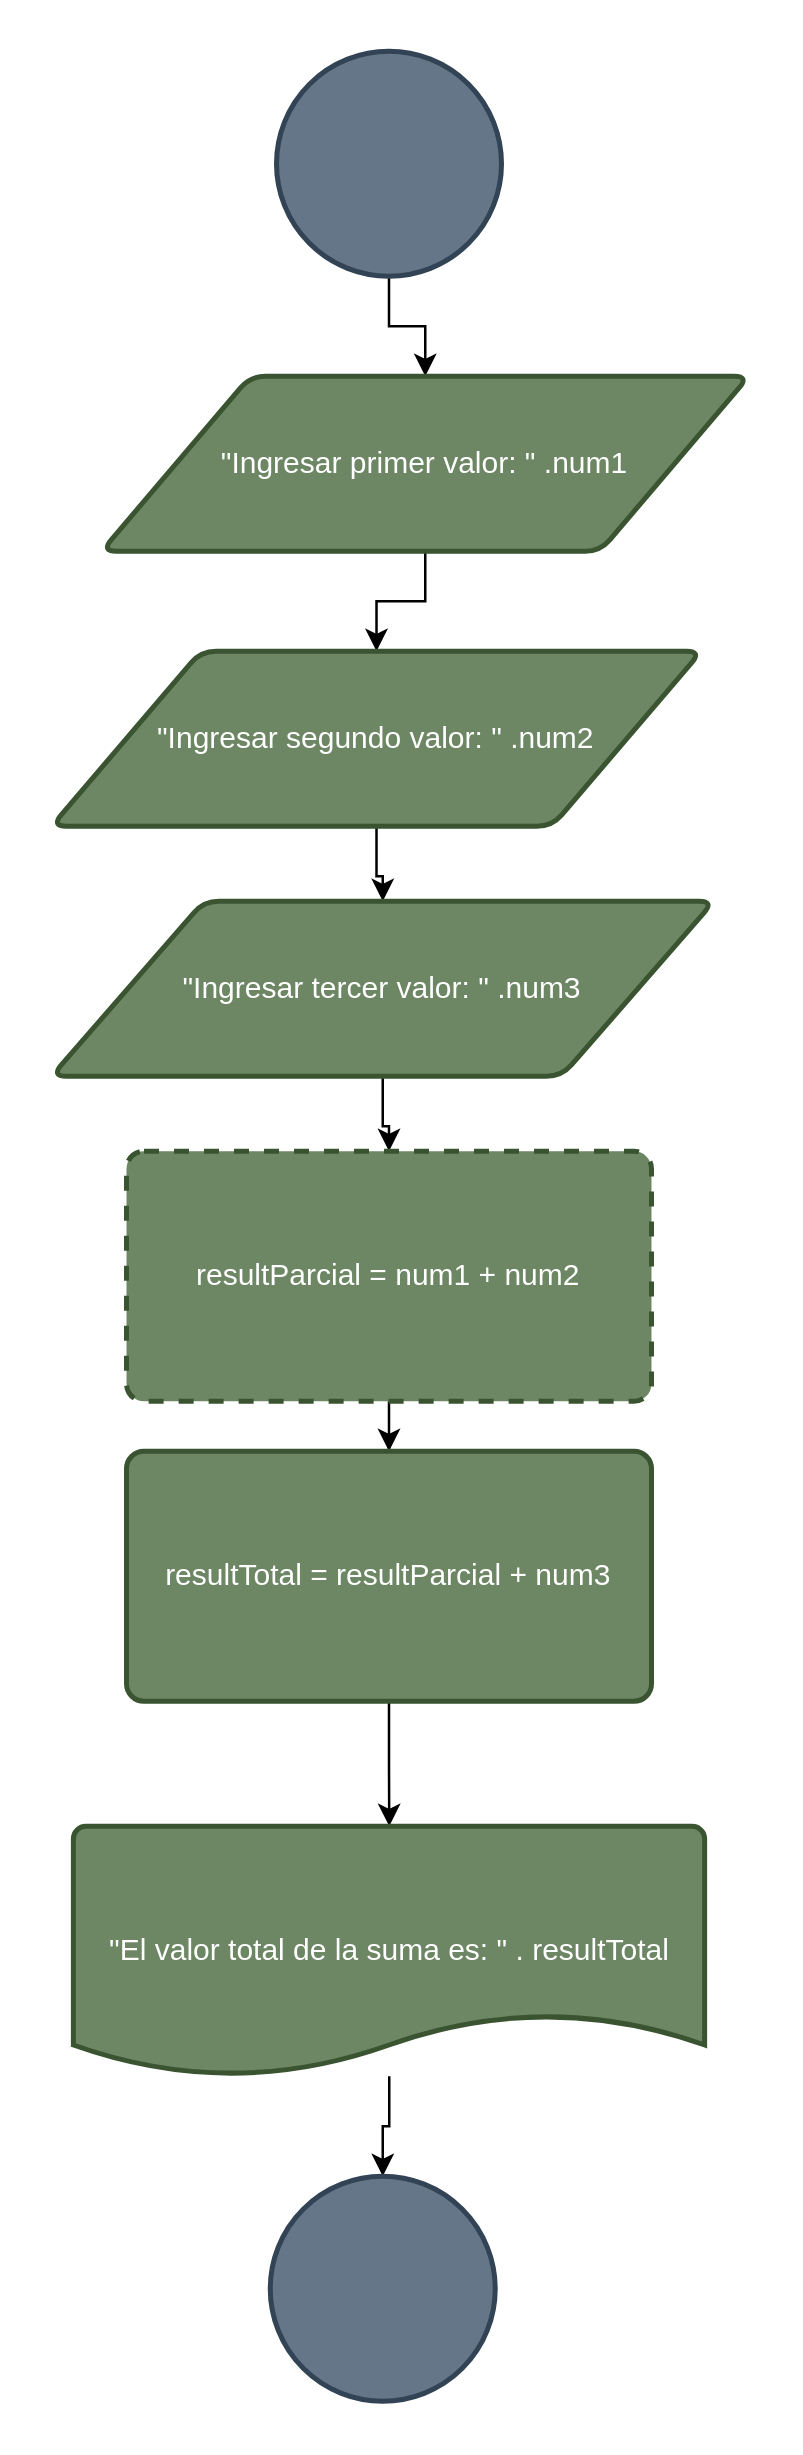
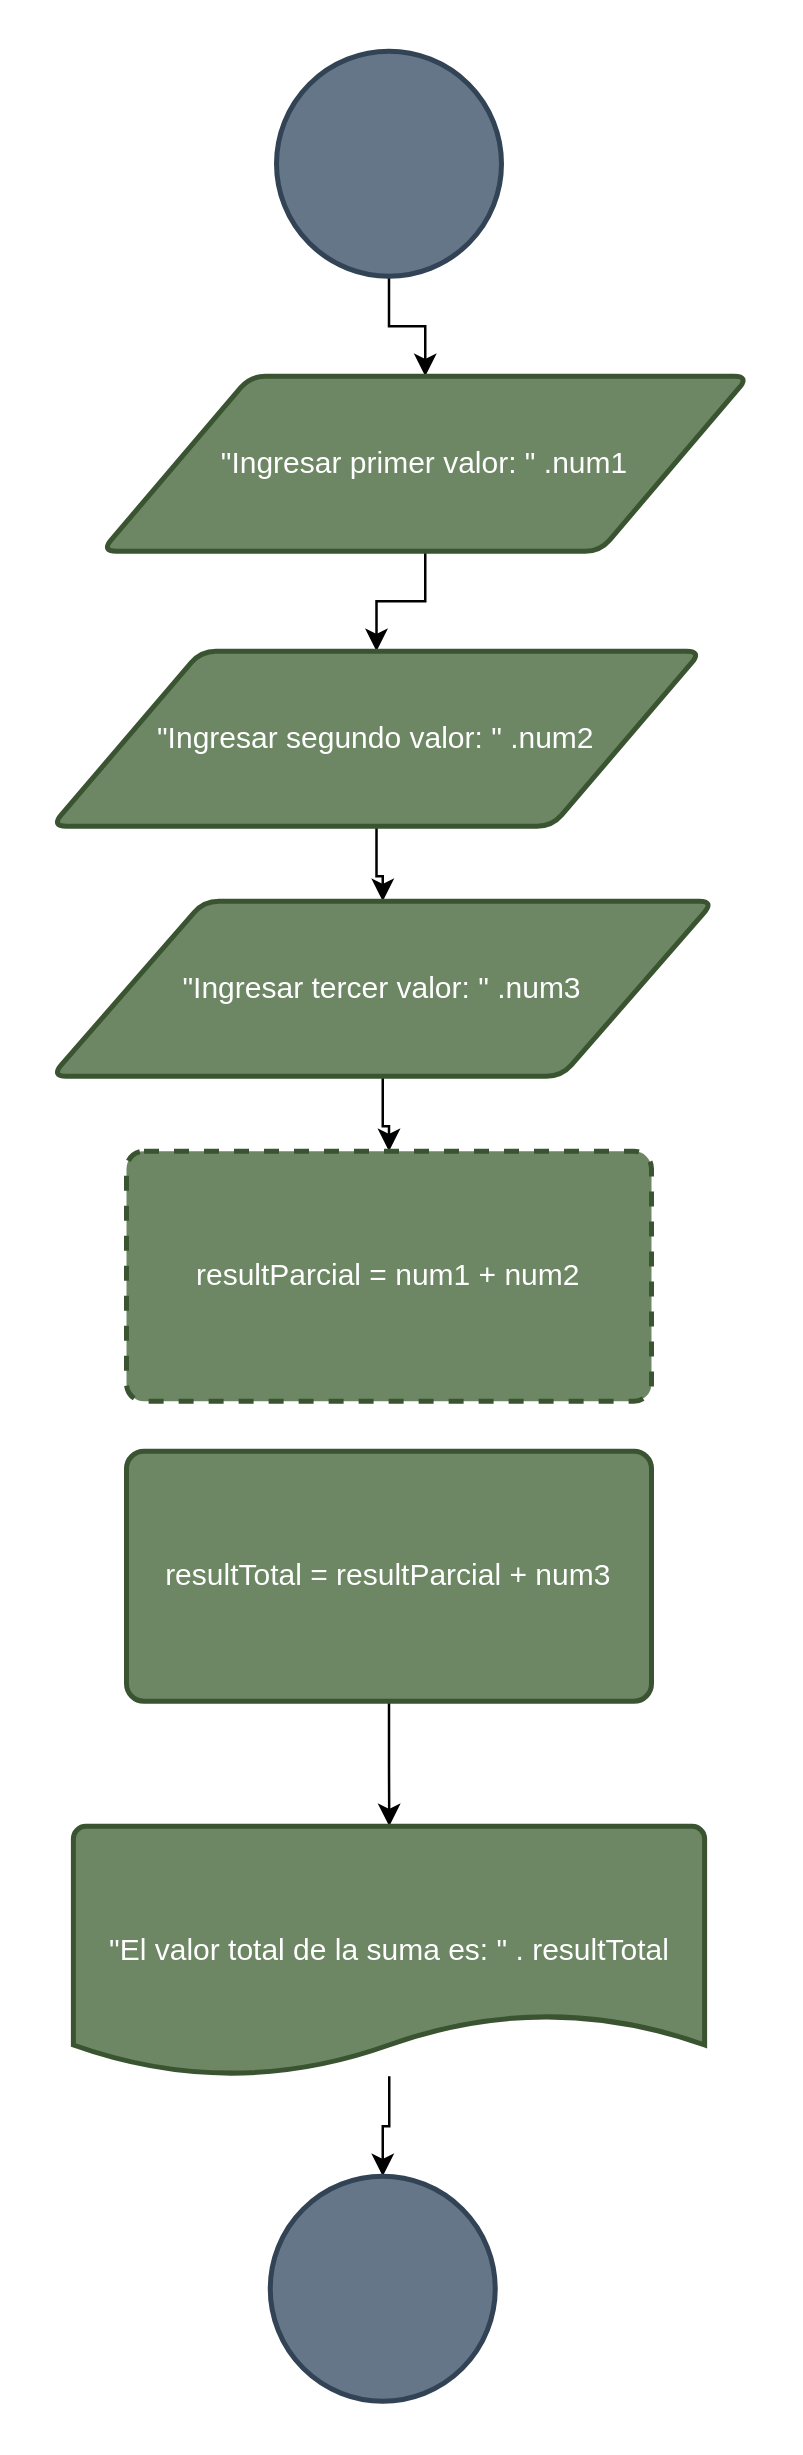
edge "resultParcial = num1 + num2" -> "resultTotal = resultParcial + num3": removed
